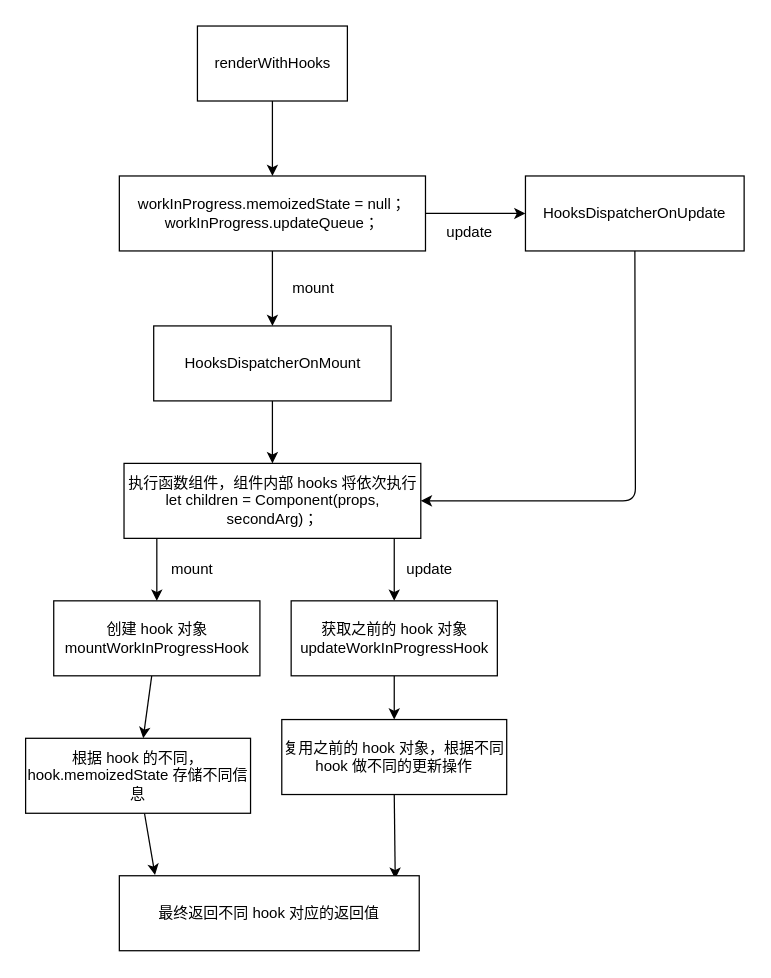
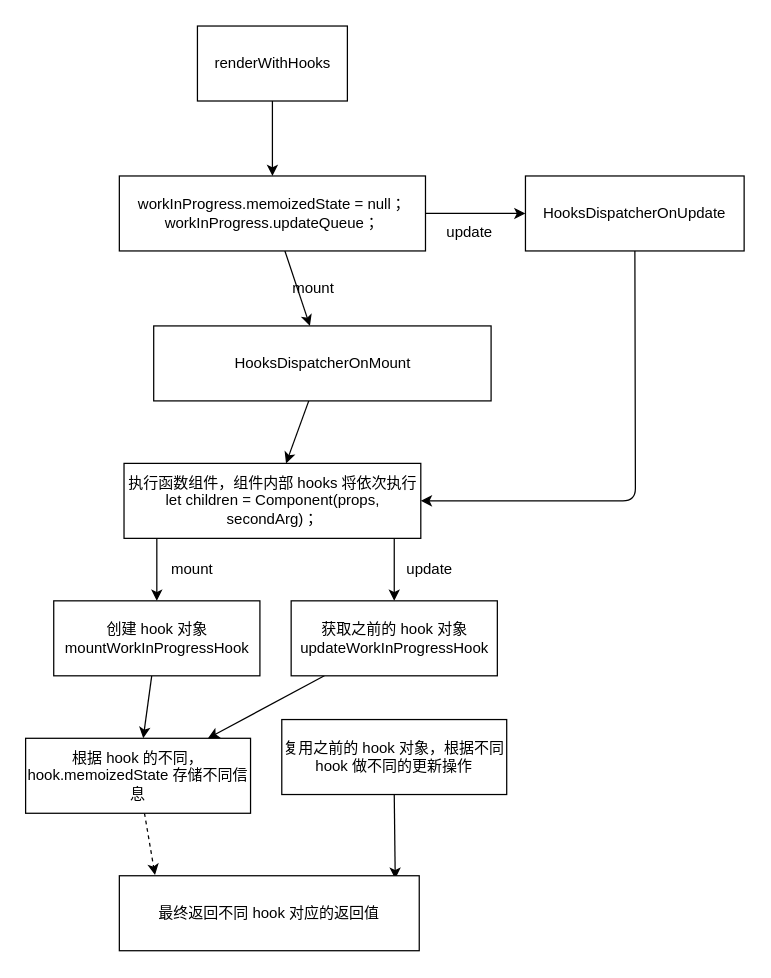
node "HooksDispatcherOnMount": size 238x75 -> 338x75
edge "获取之前的 hook 对象 updateWorkInProgressHook" -> "复用之前的 hook 对象，根据不同 hook 做不同的更新操作": now "获取之前的 hook 对象 updateWorkInProgressHook" -> "根据 hook 的不同，hook.memoizedState 存储不同信息"
edge "根据 hook 的不同，hook.memoizedState 存储不同信息" -> "最终返回不同 hook 对应的返回值": style solid -> dashed
